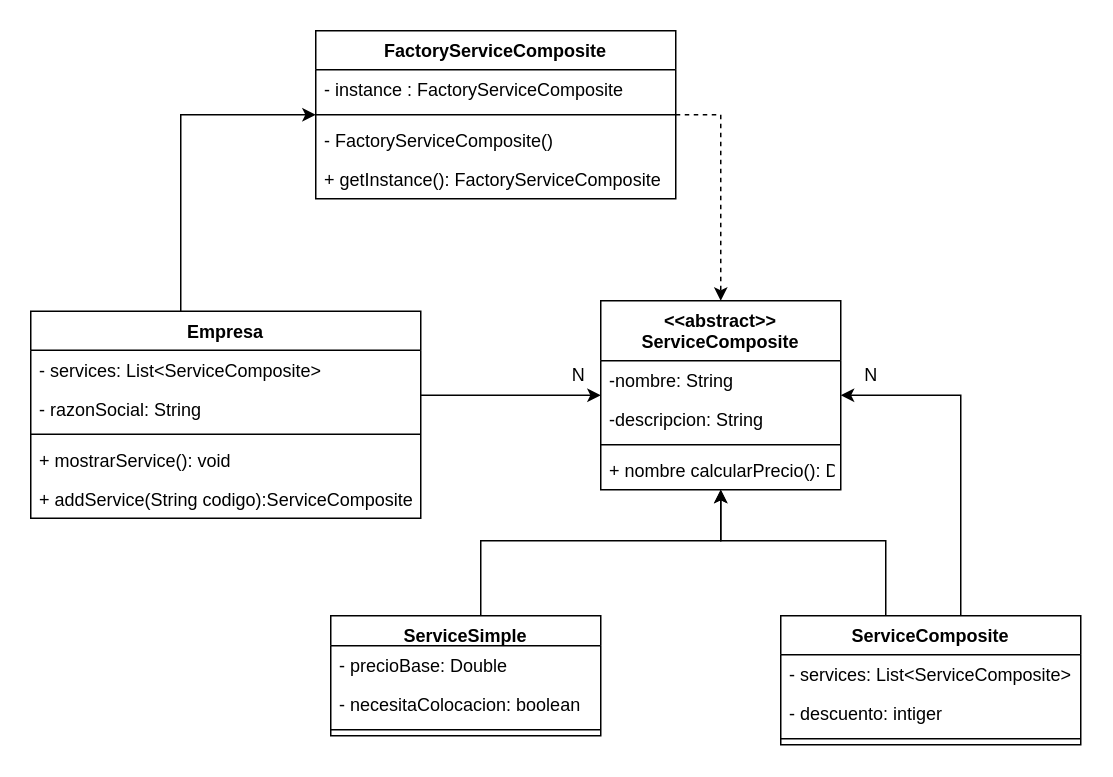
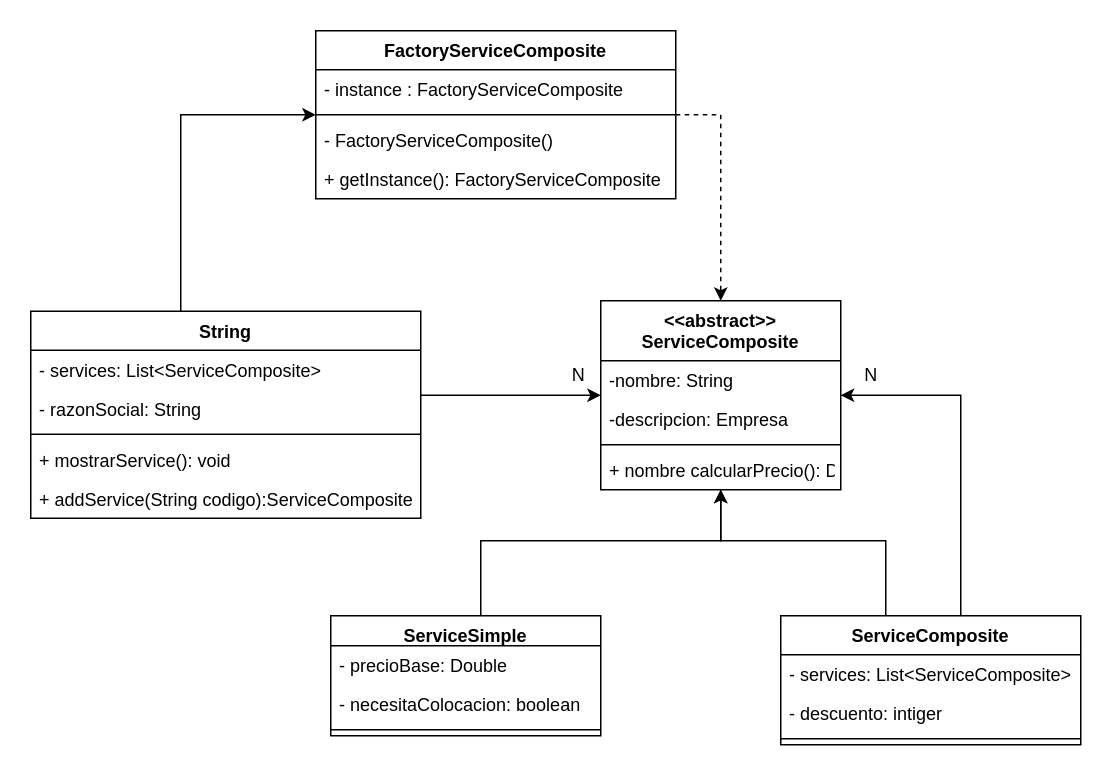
node "Empresa": label "Empresa" -> "String"
node "-descripcion: String": label "-descripcion: String" -> "-descripcion: Empresa"
